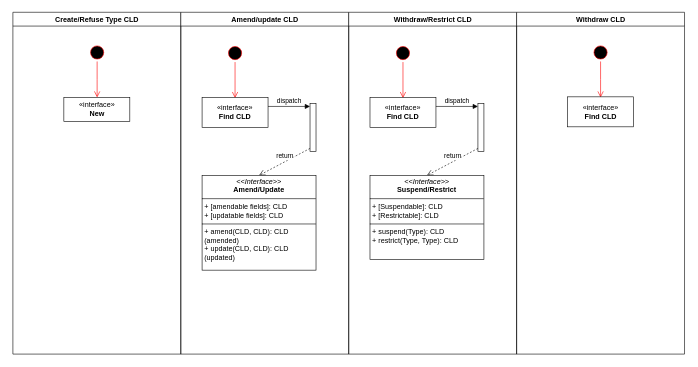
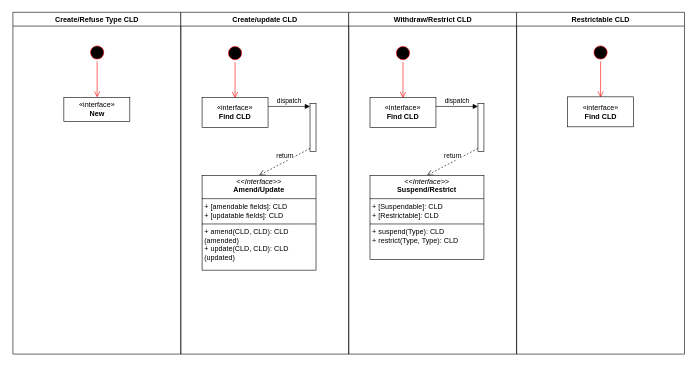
node "Amend/update CLD": label "Amend/update CLD" -> "Create/update CLD"
node "Withdraw CLD": label "Withdraw CLD" -> "Restrictable CLD"
